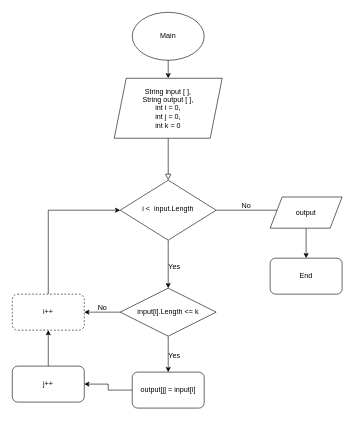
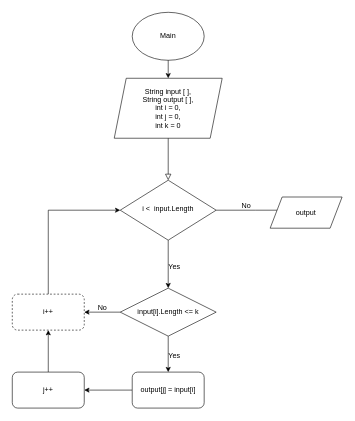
edge "output" -> "End": removed
node "End": removed
node "j++": moved (48, 384) -> (48, 390)
